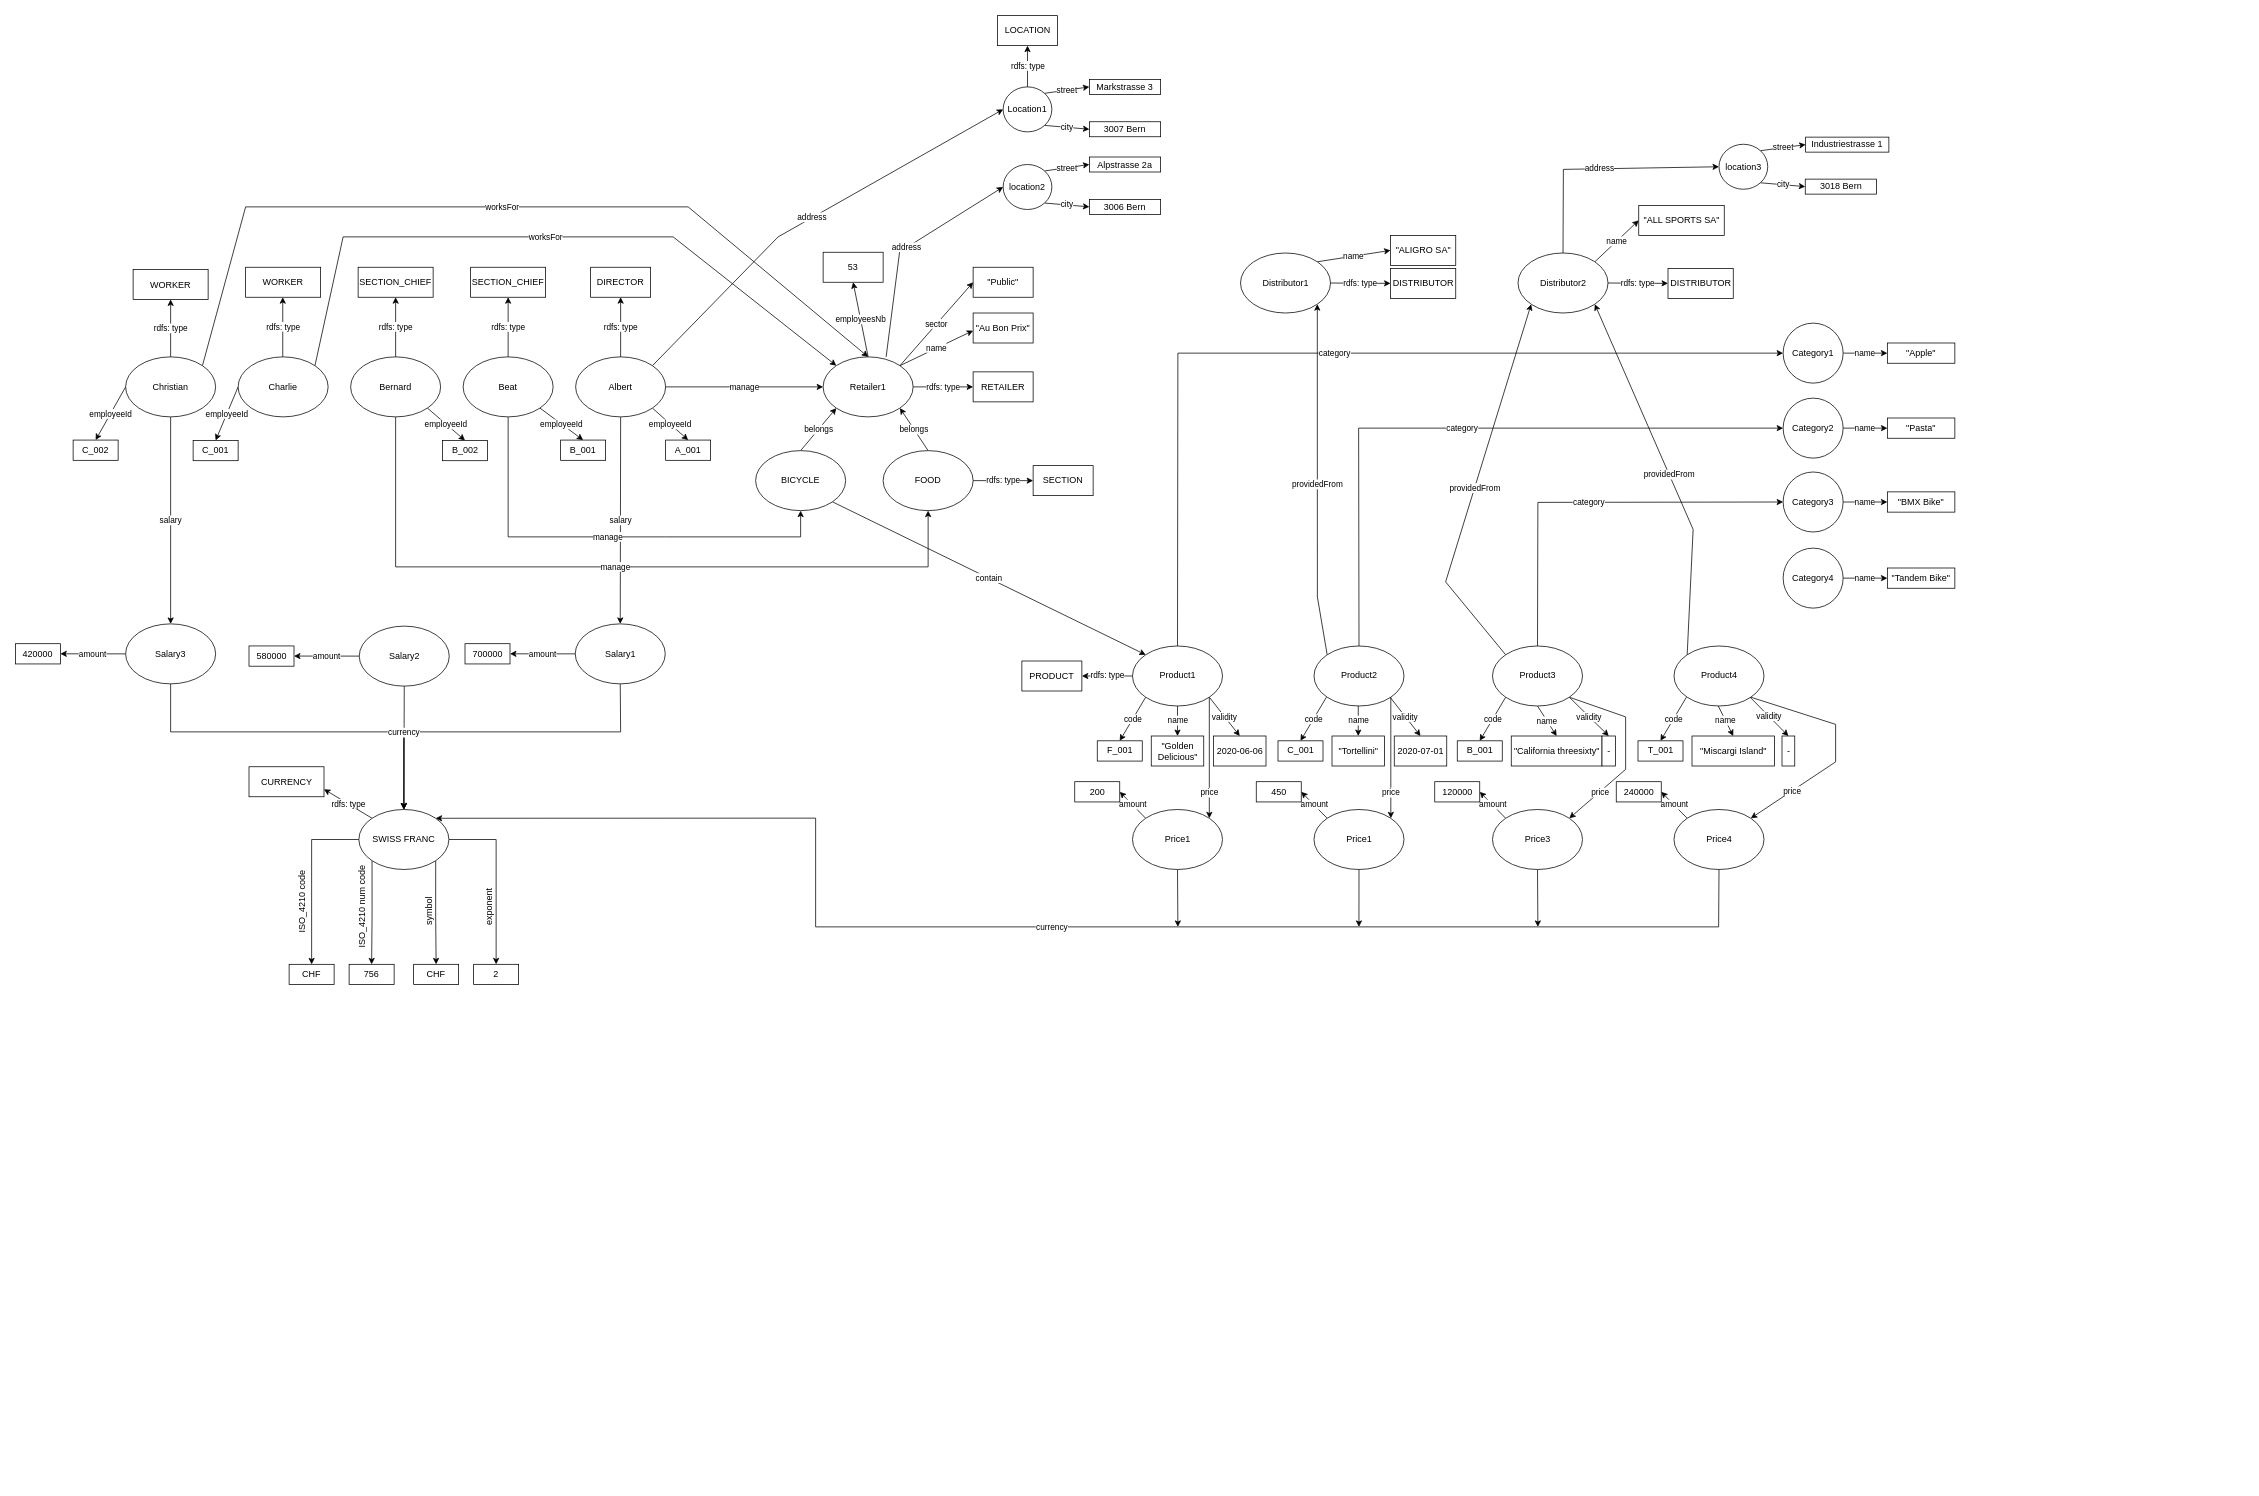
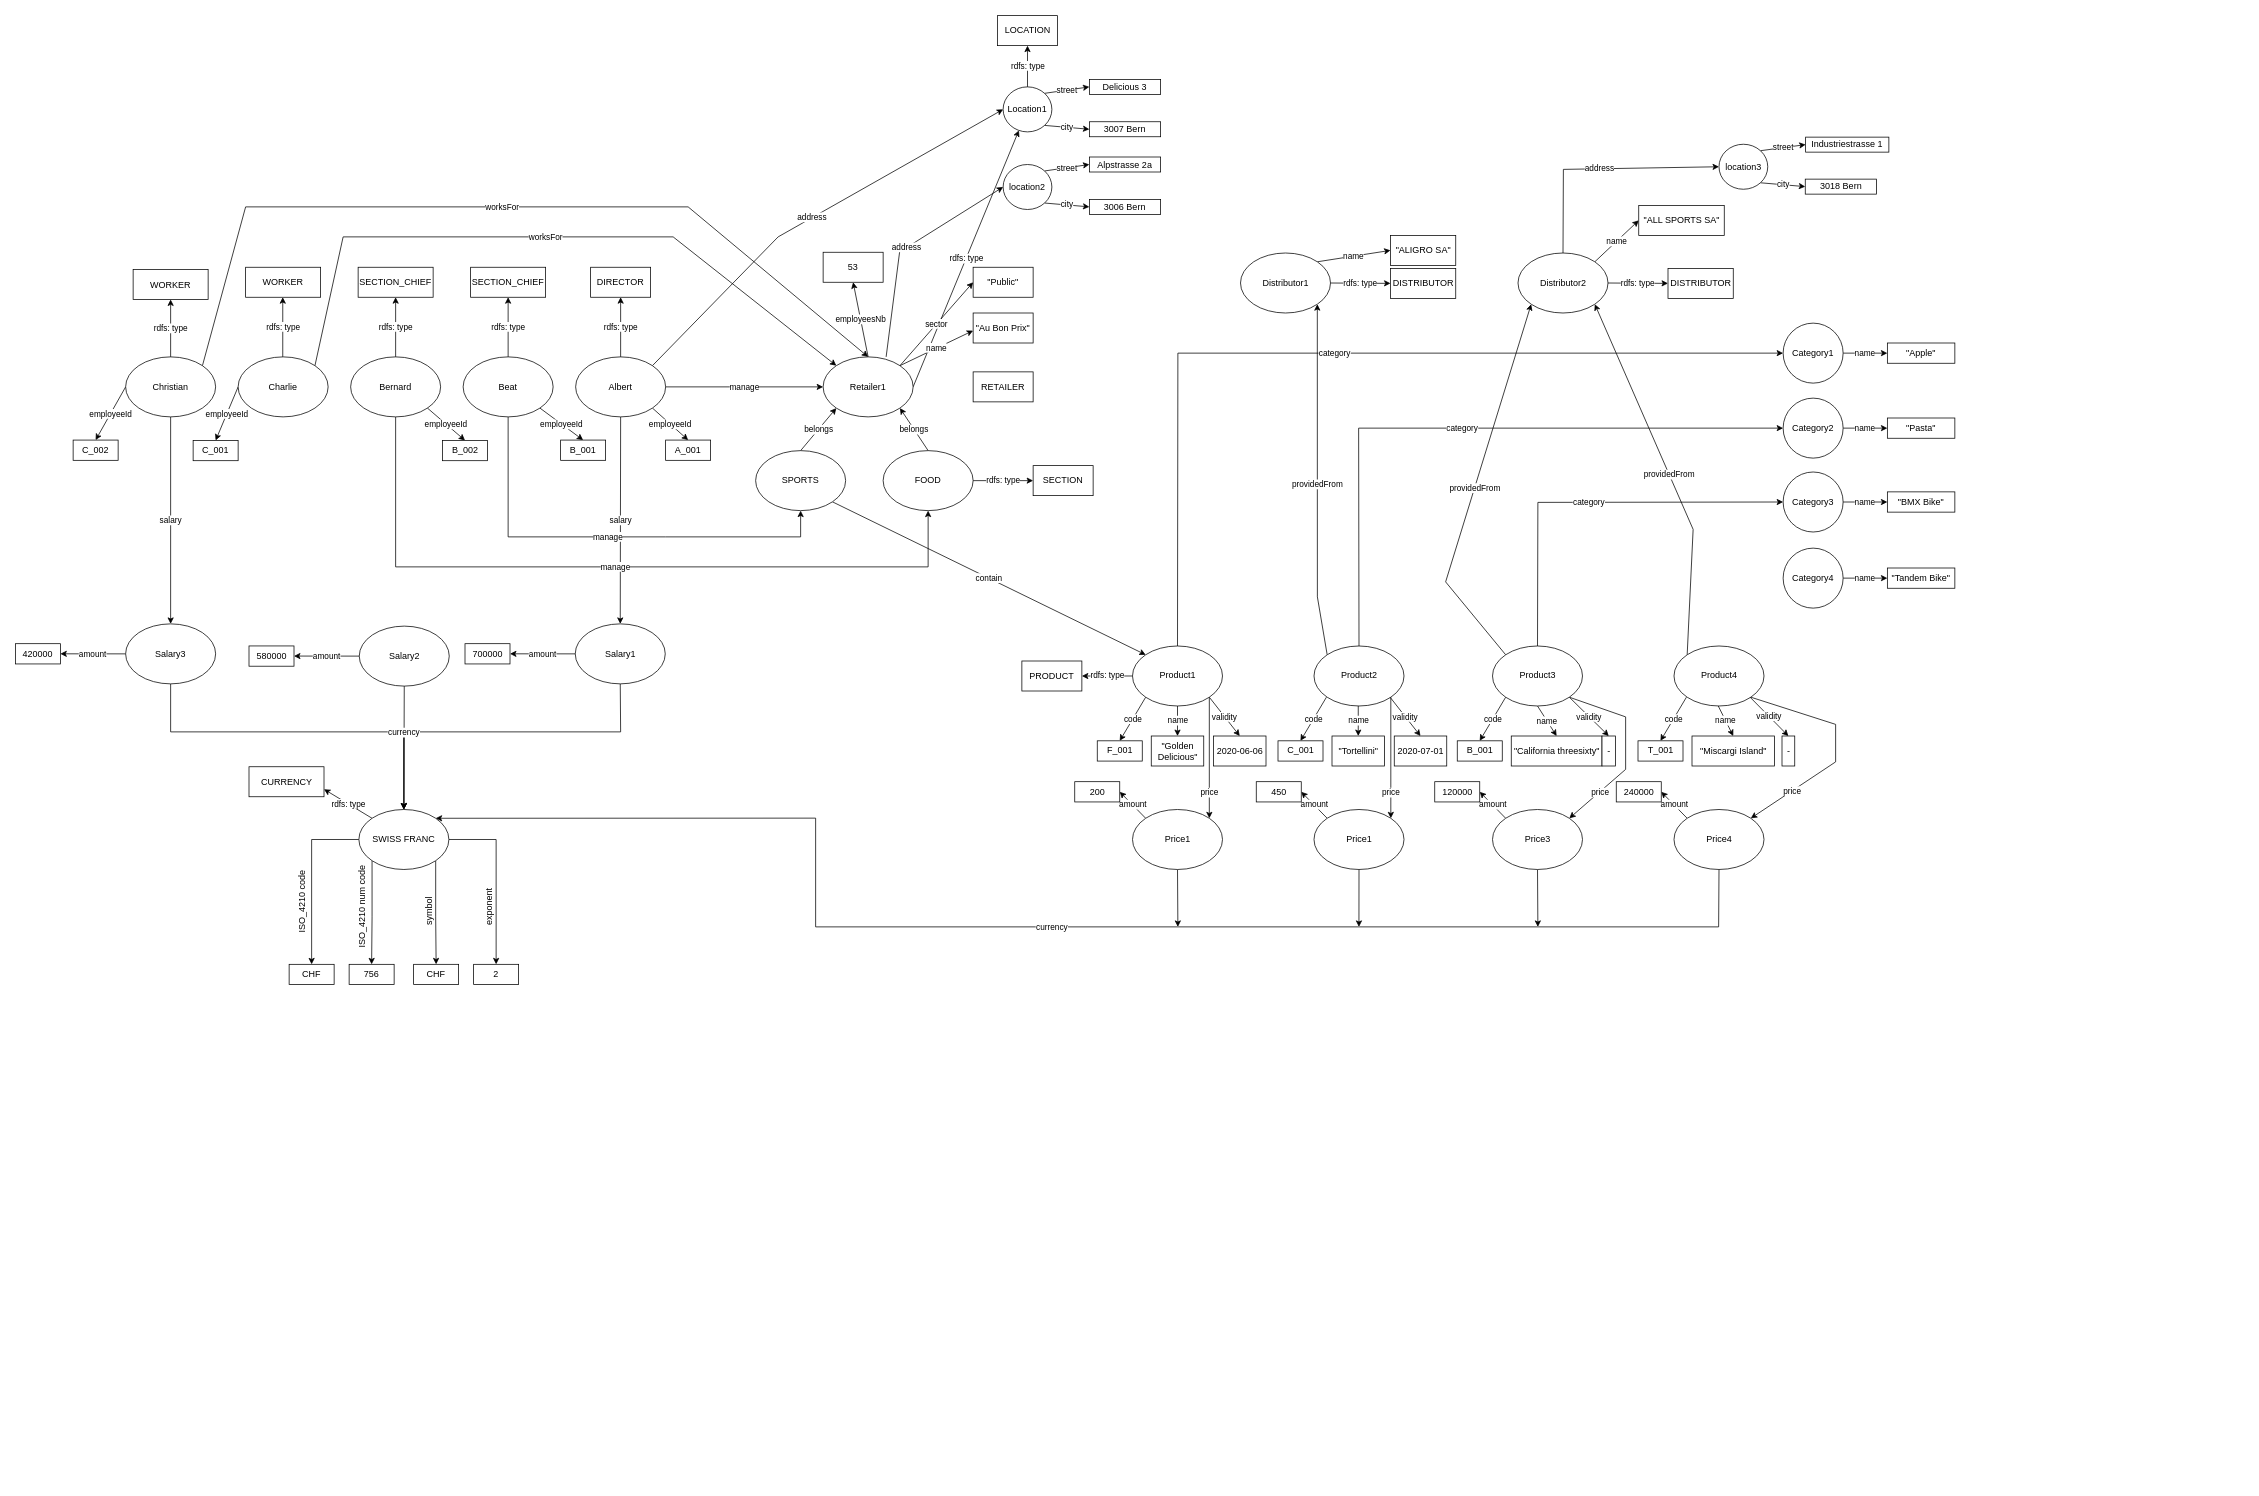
node "Markstrasse 3": label "Markstrasse 3" -> "Delicious 3"
edge "Retailer1" -> "RETAILER": now "Retailer1" -> "Location1"
node "BICYCLE": label "BICYCLE" -> "SPORTS"
